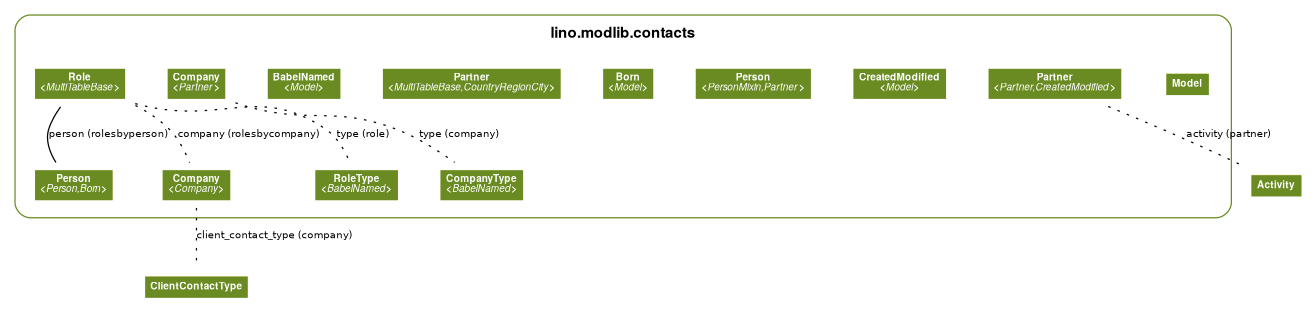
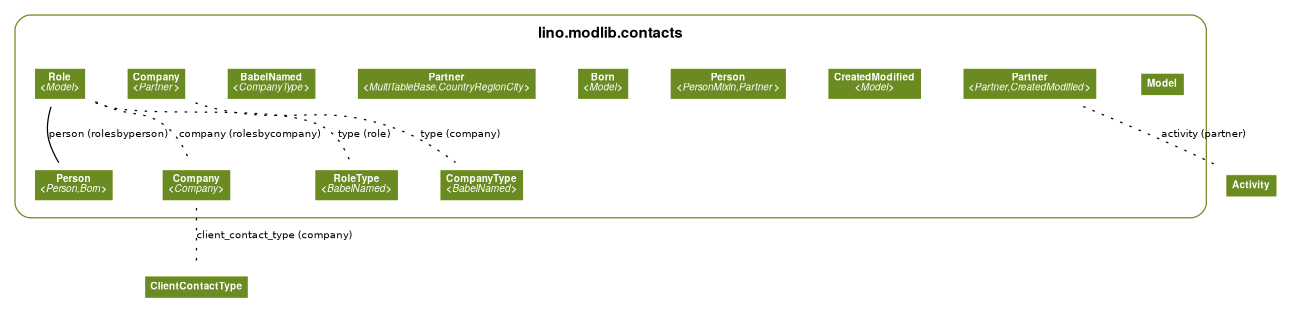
node "Role": text "MultiTableBase" -> "Model"
node "BabelNamed": text "Model" -> "CompanyType"
